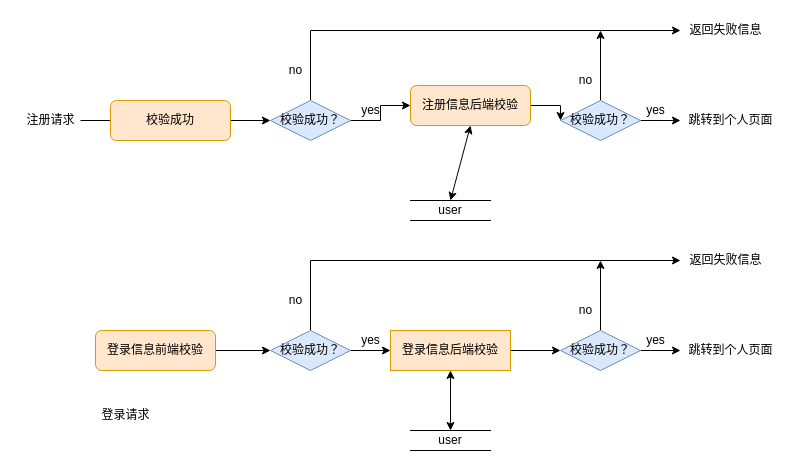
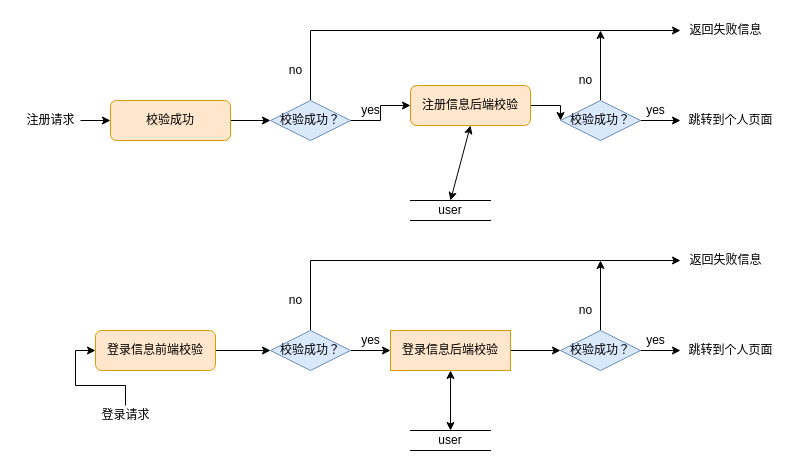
edge "注册请求" -- "校验成功": arrowhead none -> classic
edge "登录请求" -> "登录信息前端校验": added
